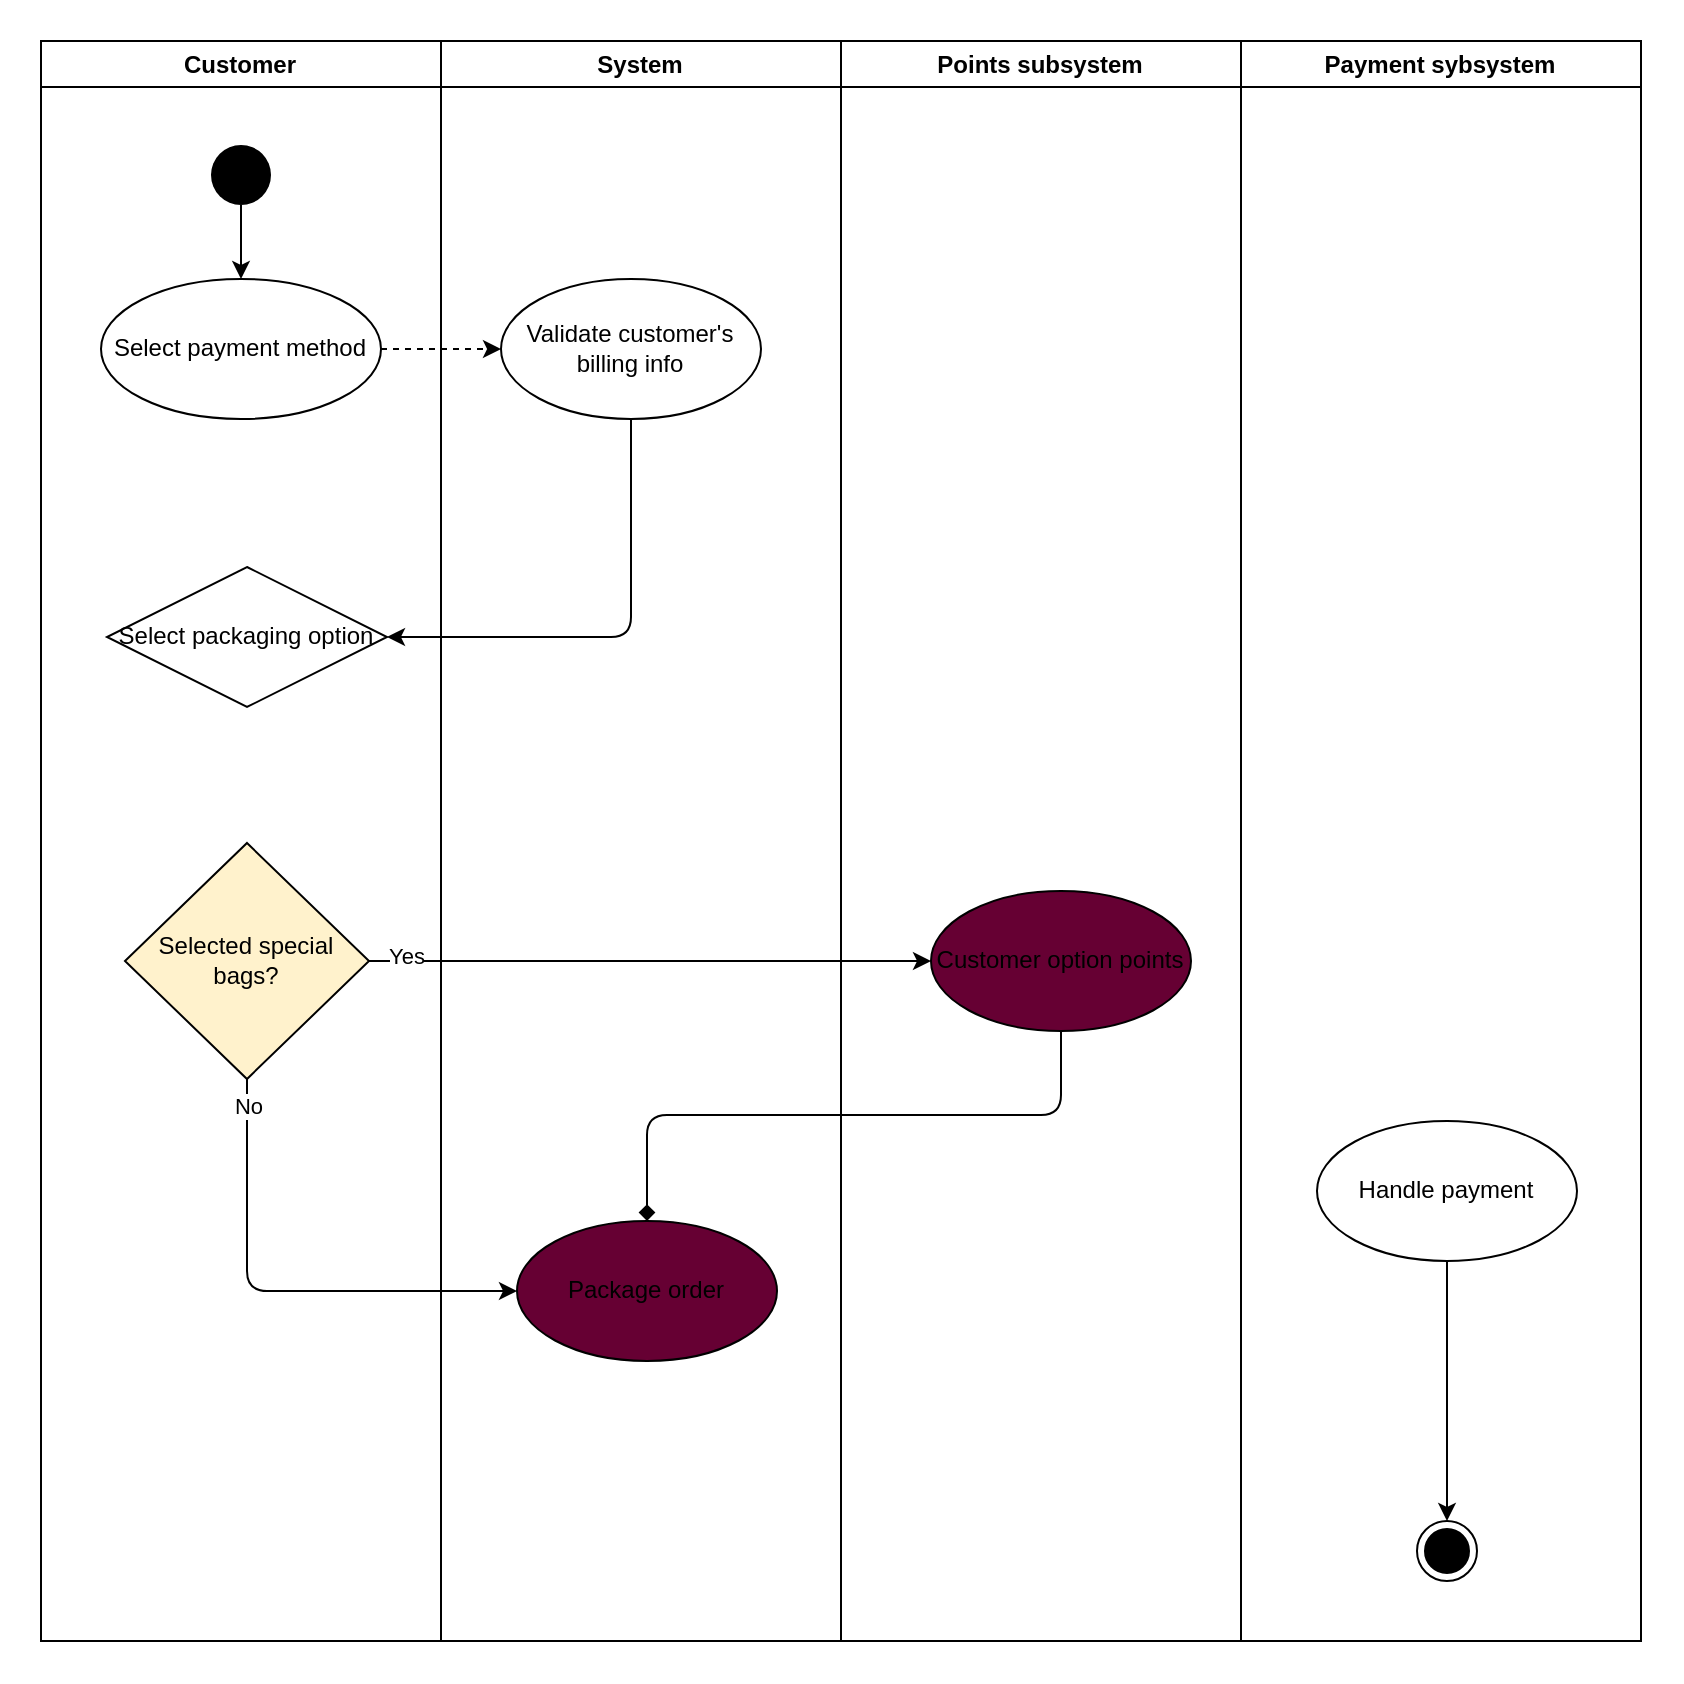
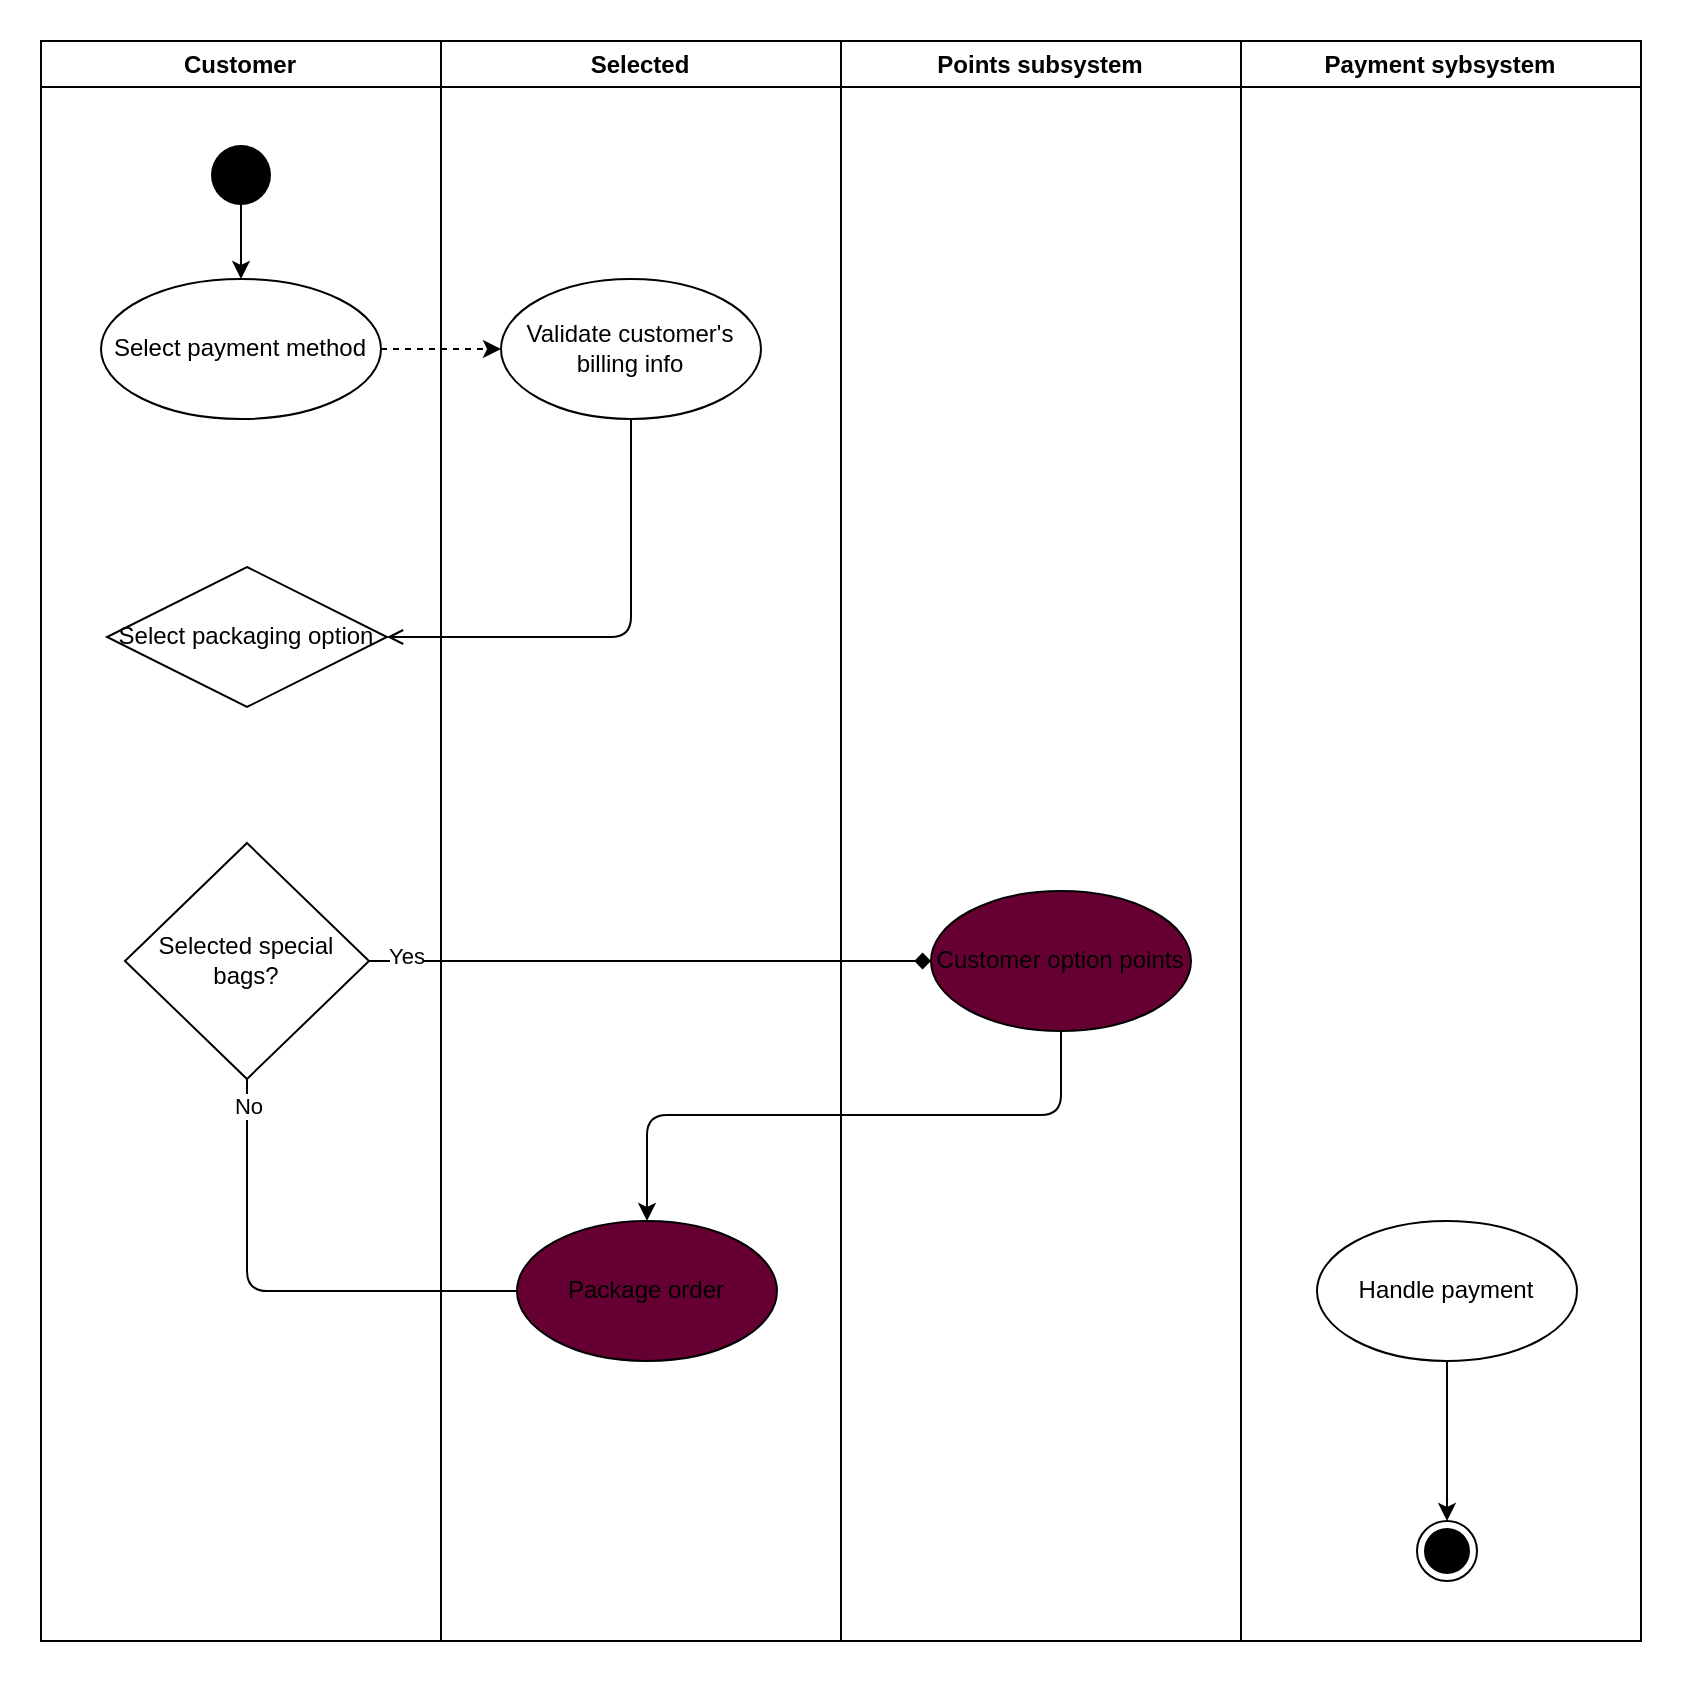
node "System": label "System" -> "Selected"
edge "Validate customer's billing info" -> "Select packaging option": arrowhead classic -> open
node "Selected special bags?": fillcolor #fff2cc -> #ffffff
edge "Selected special bags?" -> "Customer option points": arrowhead classic -> diamond
node "Handle payment": moved (1447, 1191) -> (1447, 1291)
edge "Customer option points" -> "Package order": arrowhead diamond -> classic
edge "Selected special bags?" -> "Package order": arrowhead classic -> none
